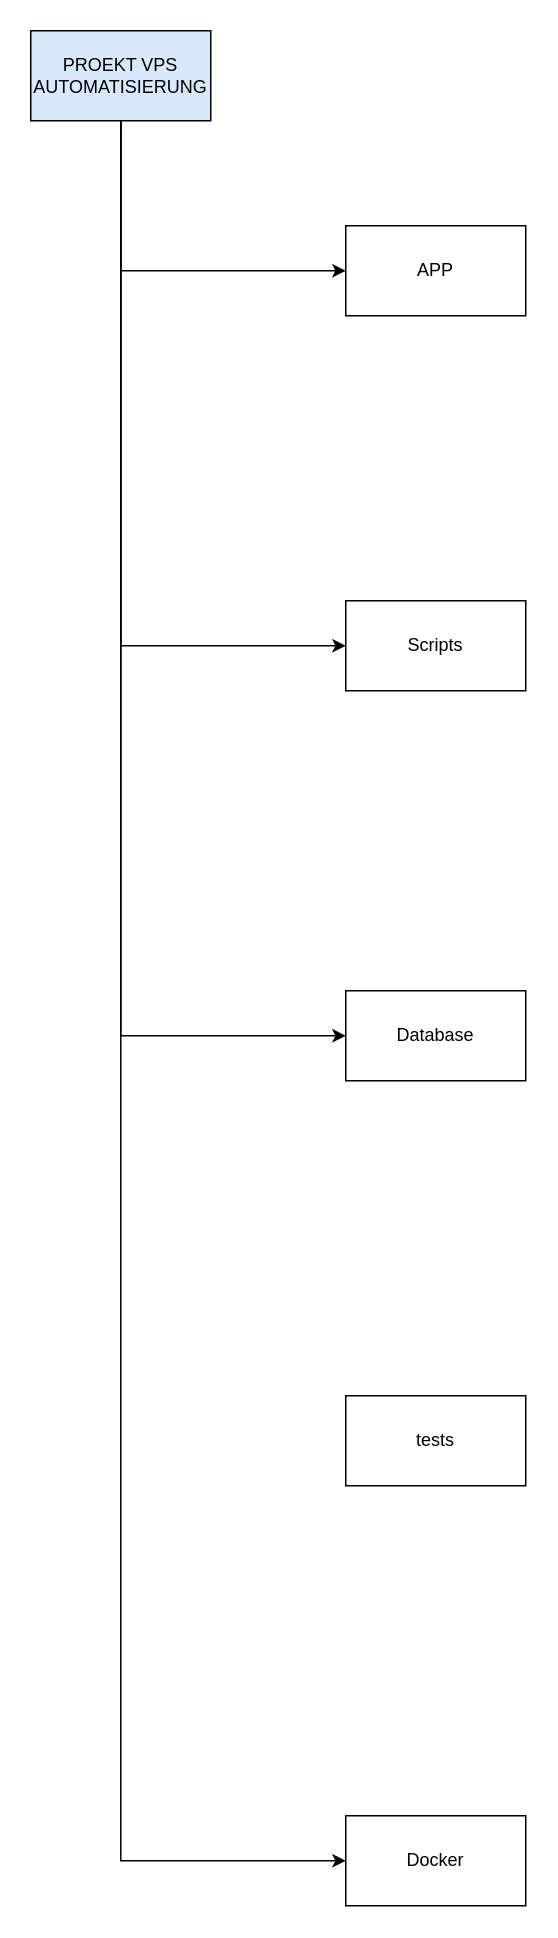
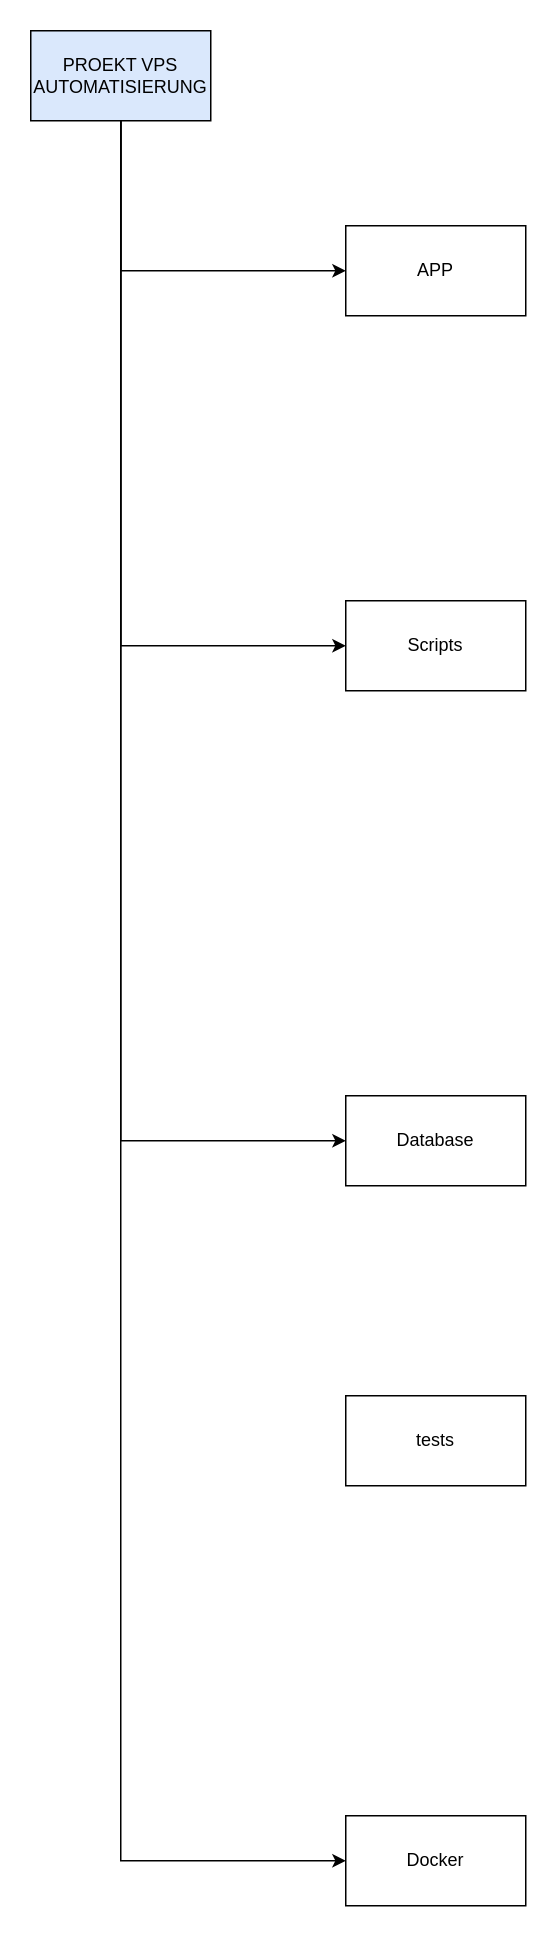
node "Database": moved (436, 1036) -> (436, 1141)
